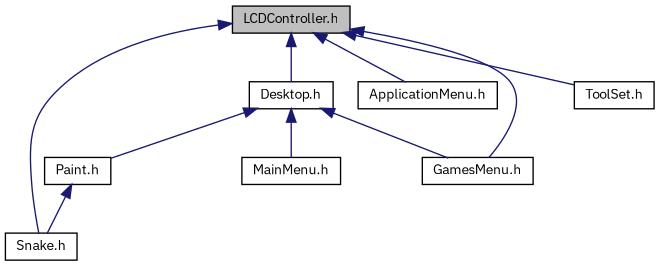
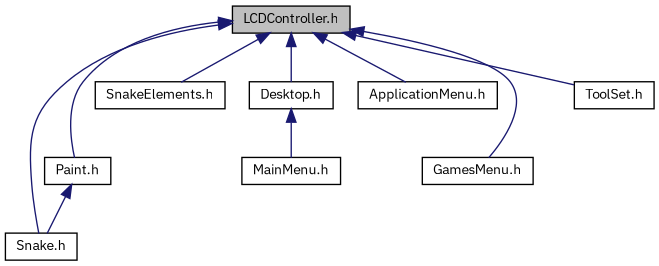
node "SnakeElements.h": added
edge "Paint.h" -> "Desktop.h": now "Paint.h" -> "LCDController.h"
edge "GamesMenu.h" -> "Desktop.h": removed
